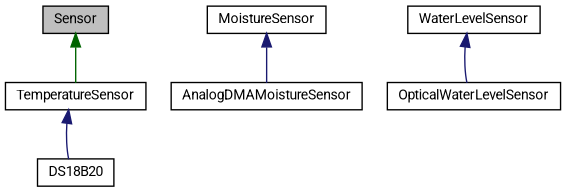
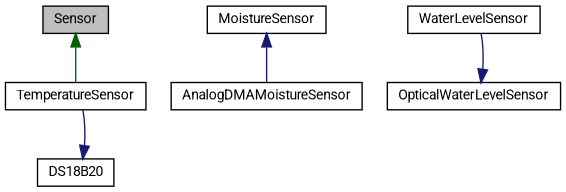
edge "OpticalWaterLevelSensor" -> "WaterLevelSensor": reversed
edge "DS18B20" -> "TemperatureSensor": reversed
